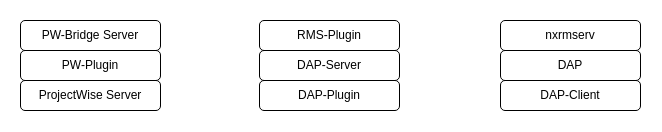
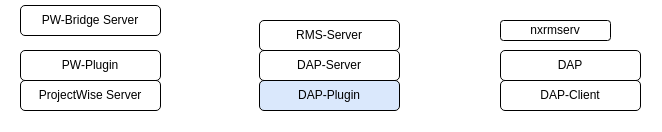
node "PW-Bridge Server": moved (91, 36) -> (91, 21)
node "RMS-Plugin": label "RMS-Plugin" -> "RMS-Server"
node "nxrmserv": size 140x30 -> 110x20
node "DAP-Plugin": fillcolor #ffffff -> #dae8fc
